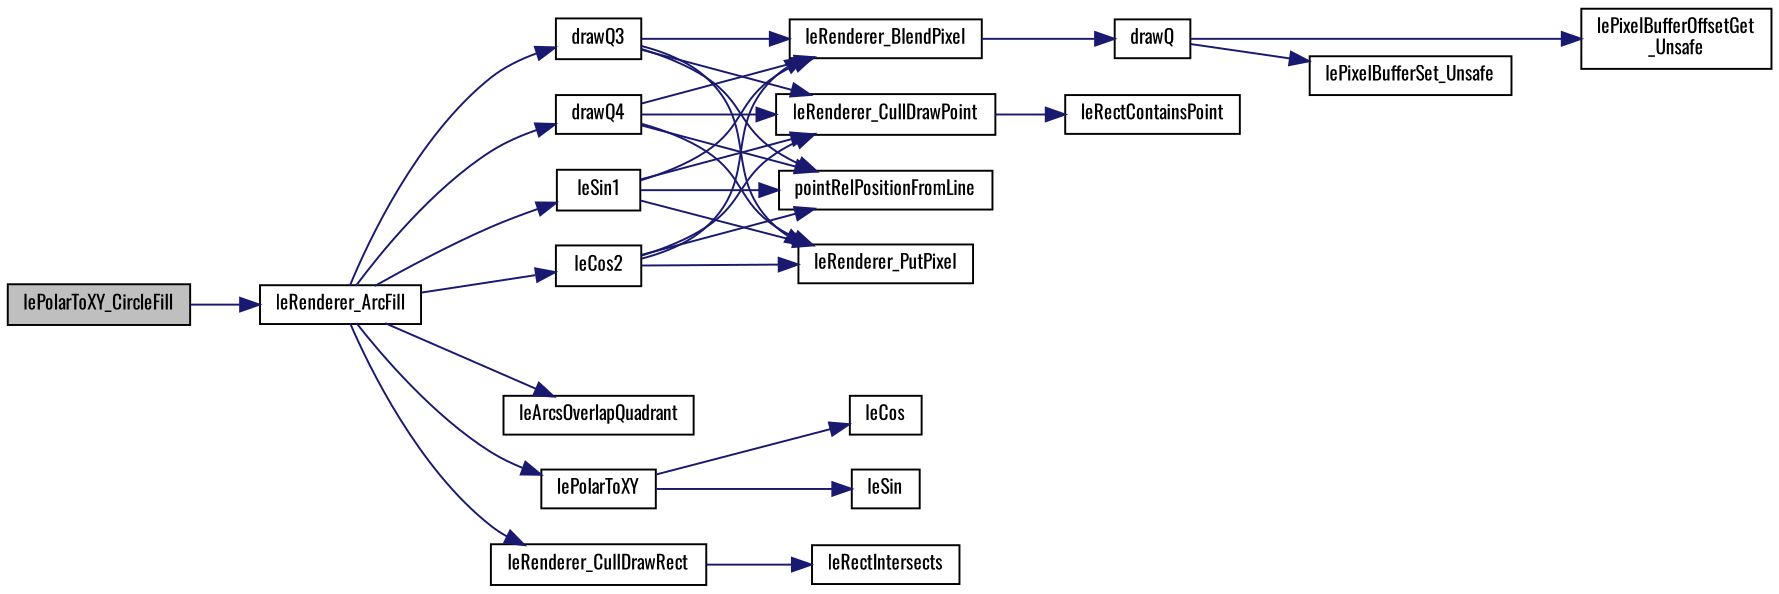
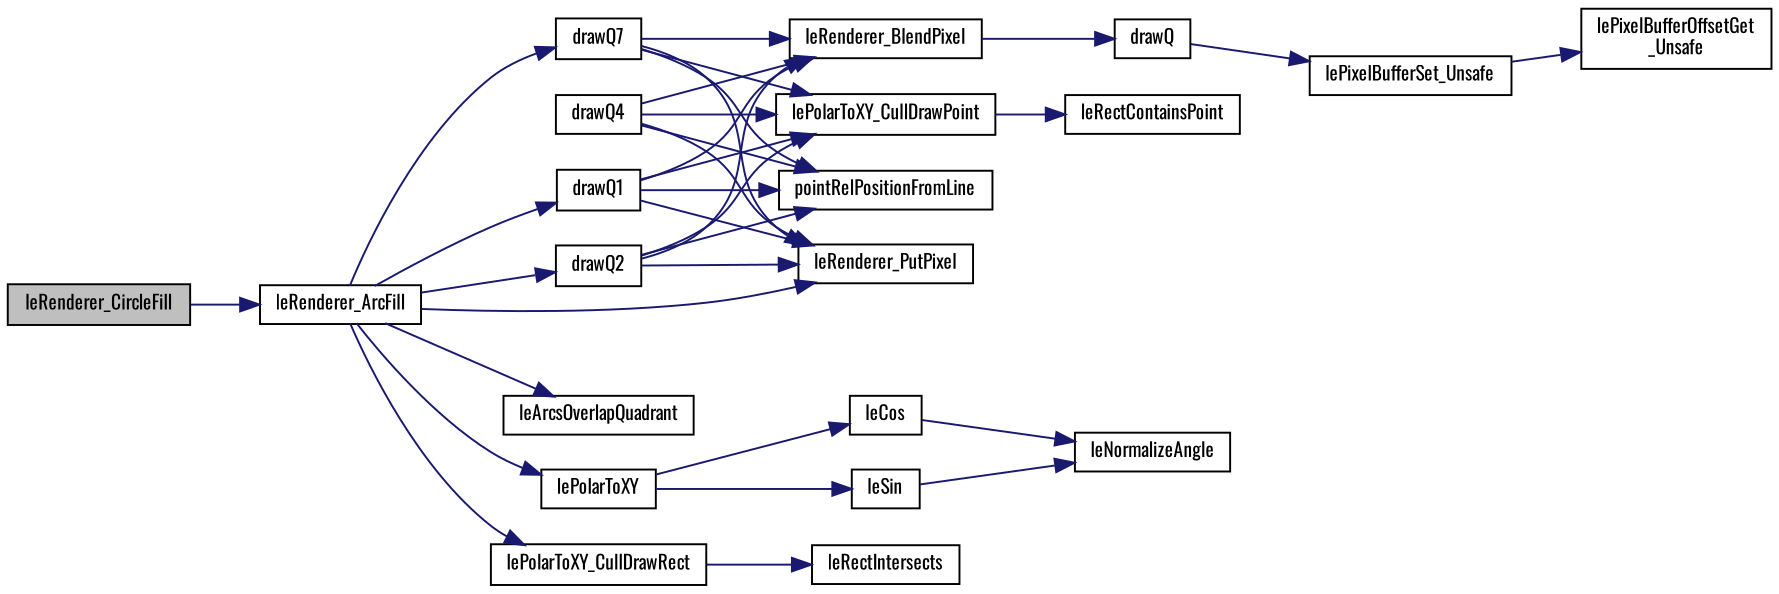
node "drawQ3": label "drawQ3" -> "drawQ7"
edge "drawQ" -> "lePixelBufferOffsetGet _Unsafe": now "lePixelBufferSet_Unsafe" -> "lePixelBufferOffsetGet _Unsafe"
node "leRenderer_CullDrawPoint": label "leRenderer_CullDrawPoint" -> "lePolarToXY_CullDrawPoint"
node "leSin1": label "leSin1" -> "drawQ1"
edge "leRenderer_ArcFill" -> "drawQ4": now "leRenderer_ArcFill" -> "leRenderer_PutPixel"
node "leCos2": label "leCos2" -> "drawQ2"
node "lePolarToXY_CircleFill": label "lePolarToXY_CircleFill" -> "leRenderer_CircleFill"
node "leNormalizeAngle": added
node "leRenderer_CullDrawRect": label "leRenderer_CullDrawRect" -> "lePolarToXY_CullDrawRect"
